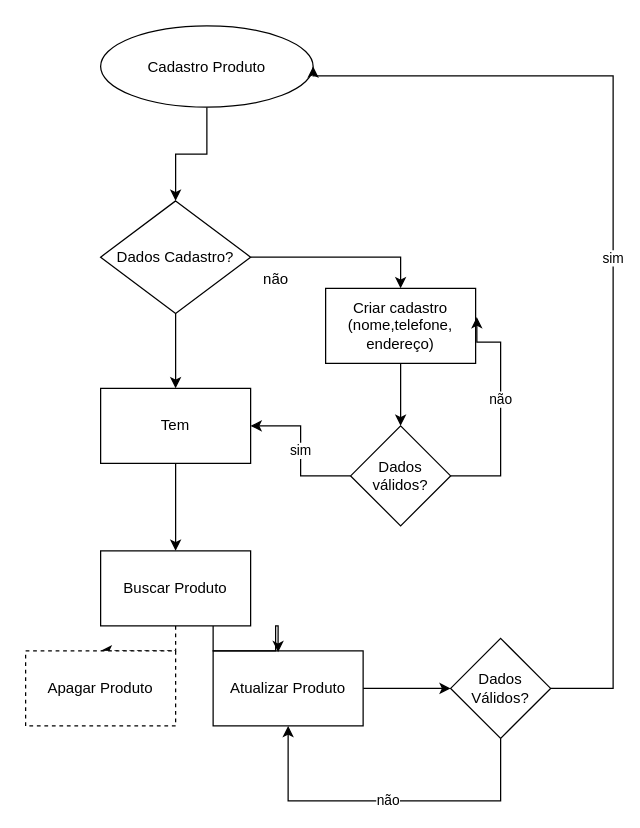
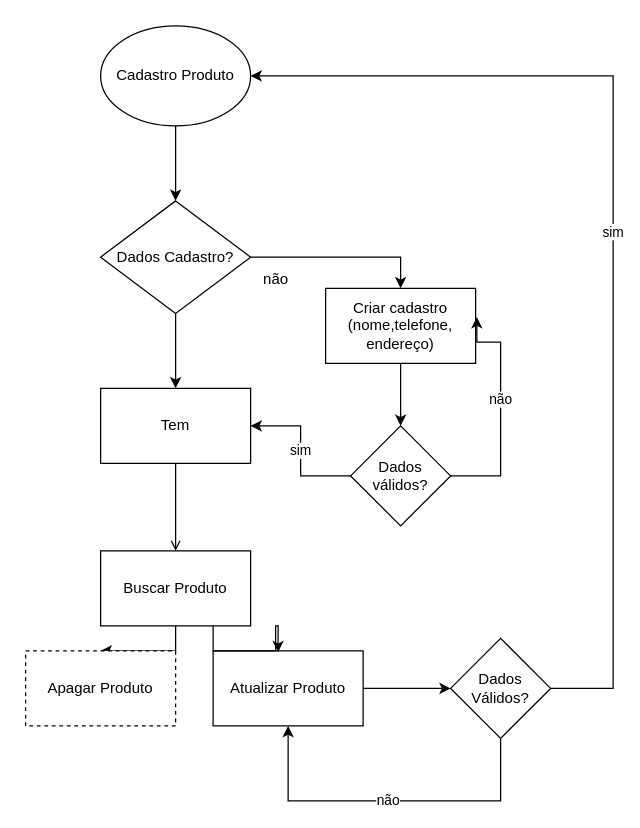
node "Cadastro Produto": size 213x81 -> 150x100
edge "Tem" -> "Buscar Produto": arrowhead classic -> open
edge "Buscar Produto" -> "Apagar Produto": style dashed -> solid
